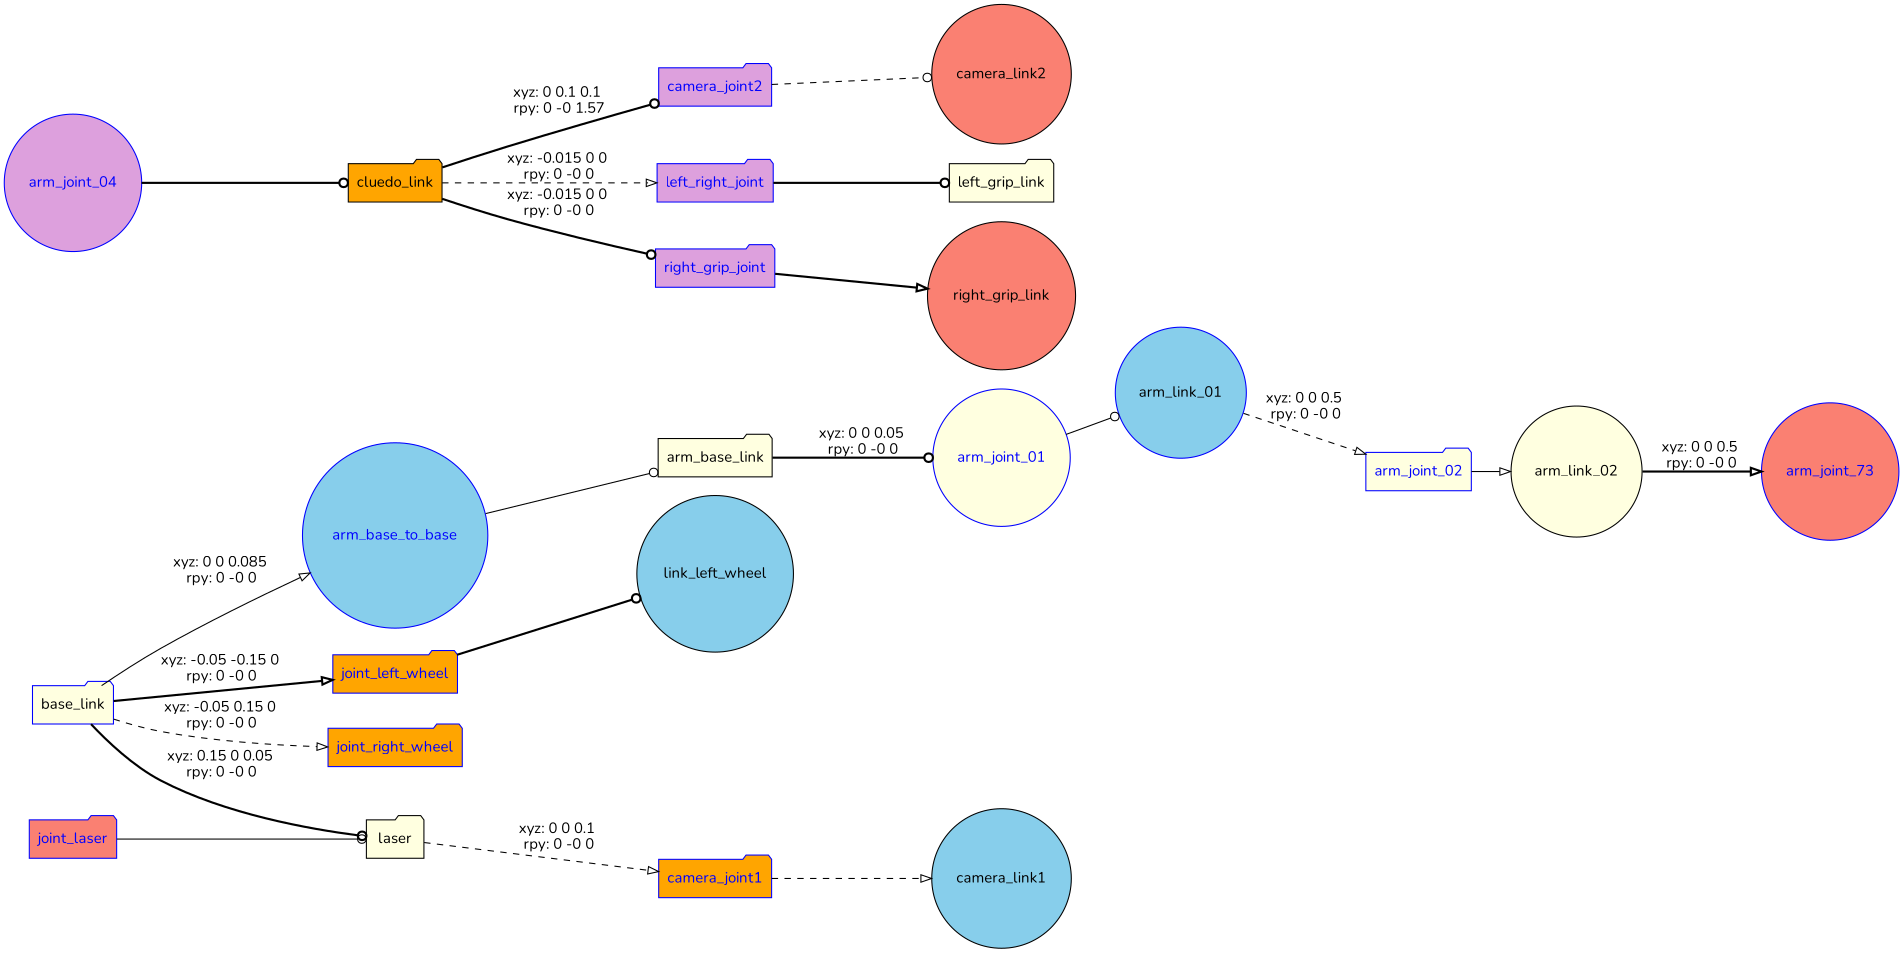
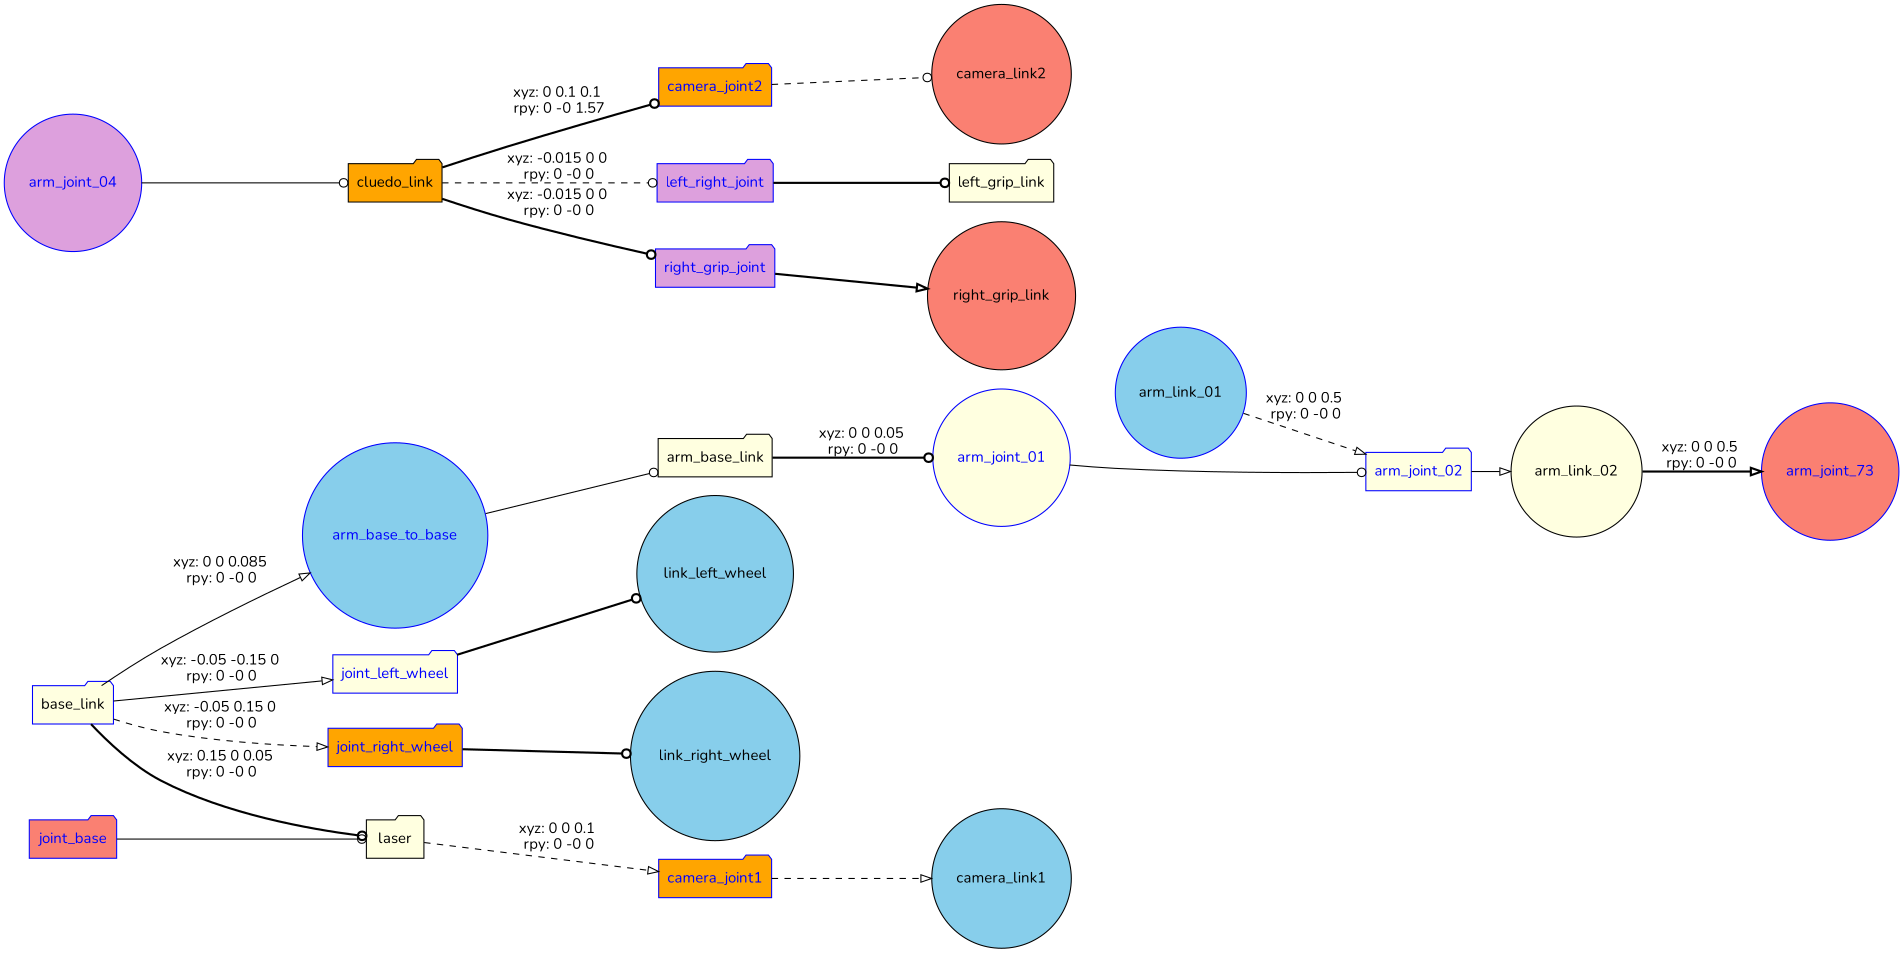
node "camera_joint2": fillcolor plum -> orange
edge "arm_joint_04" -> "cluedo_link": style bold -> solid
edge "cluedo_link" -> "left_right_joint": arrowhead onormal -> odot
edge "arm_joint_01" -> "arm_link_01": now "arm_joint_01" -> "arm_joint_02"
node "joint_left_wheel": fillcolor orange -> lightyellow
edge "base_link" -> "joint_left_wheel": style bold -> solid
node "link_right_wheel": added
node "joint_laser": label "joint_laser" -> "joint_base"
